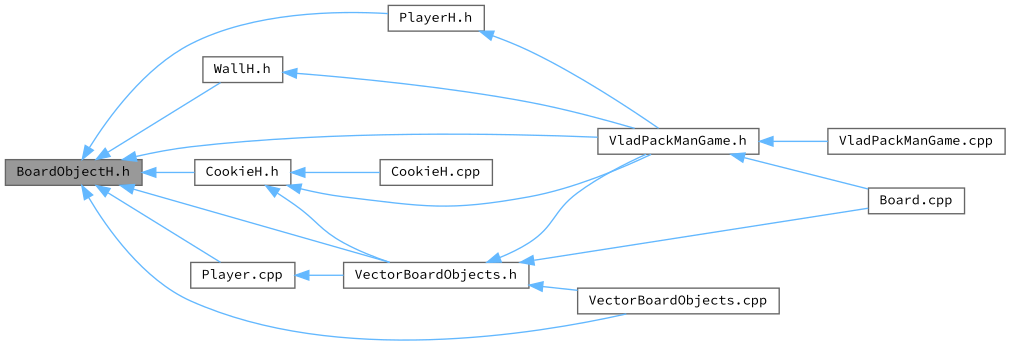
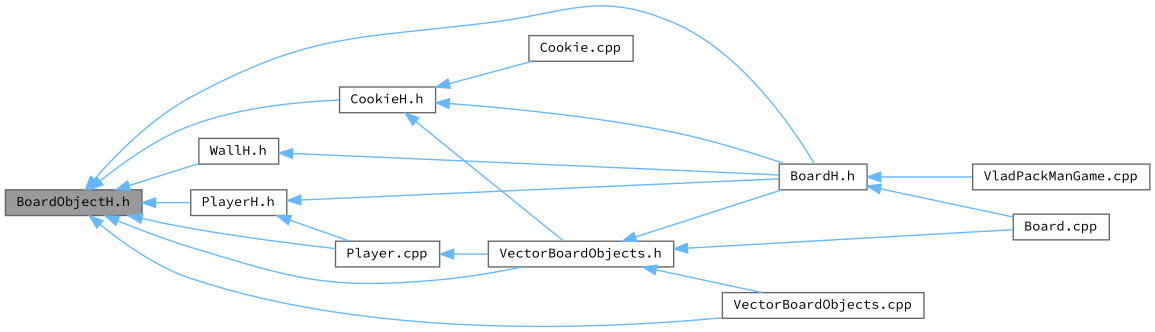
node "VladPackManGame.h": label "VladPackManGame.h" -> "BoardH.h"
node "CookieH.cpp": label "CookieH.cpp" -> "Cookie.cpp"
edge "Player.cpp" -> "PlayerH.h": added
